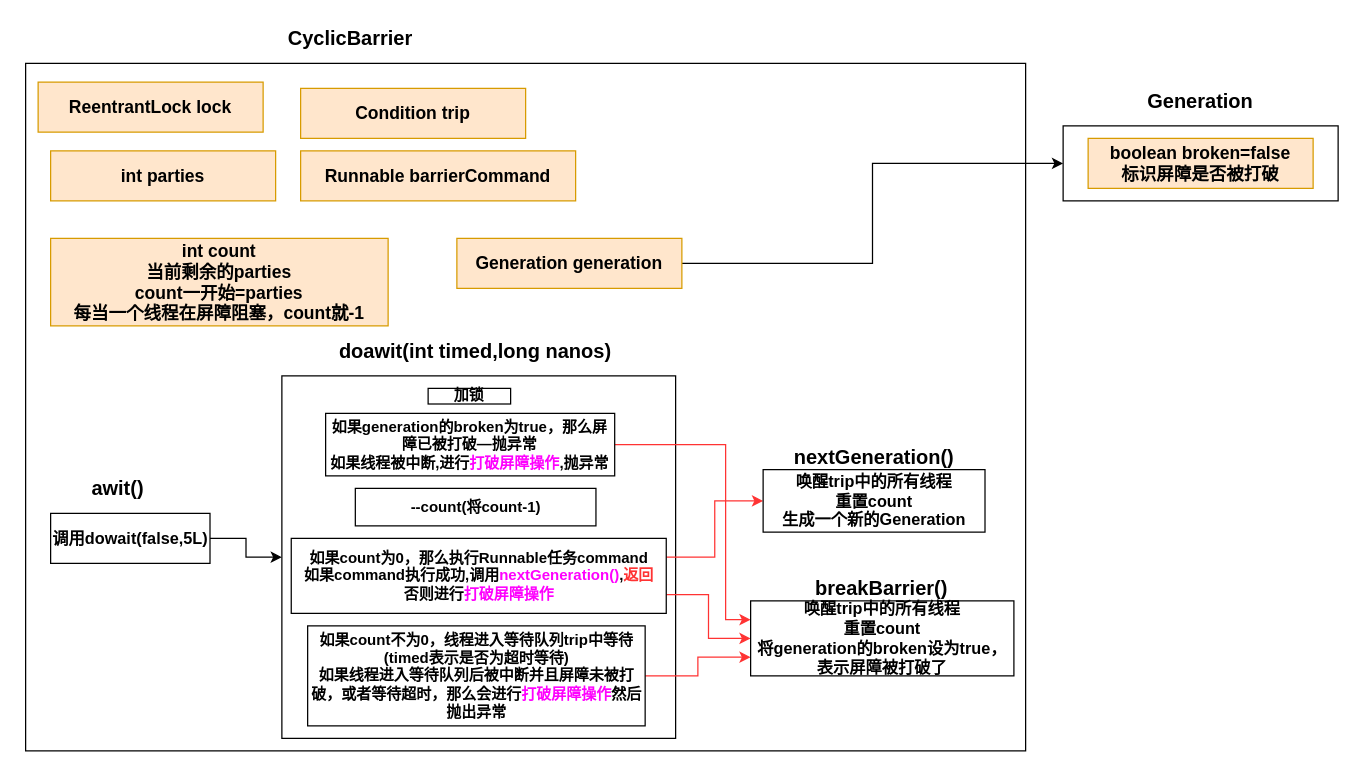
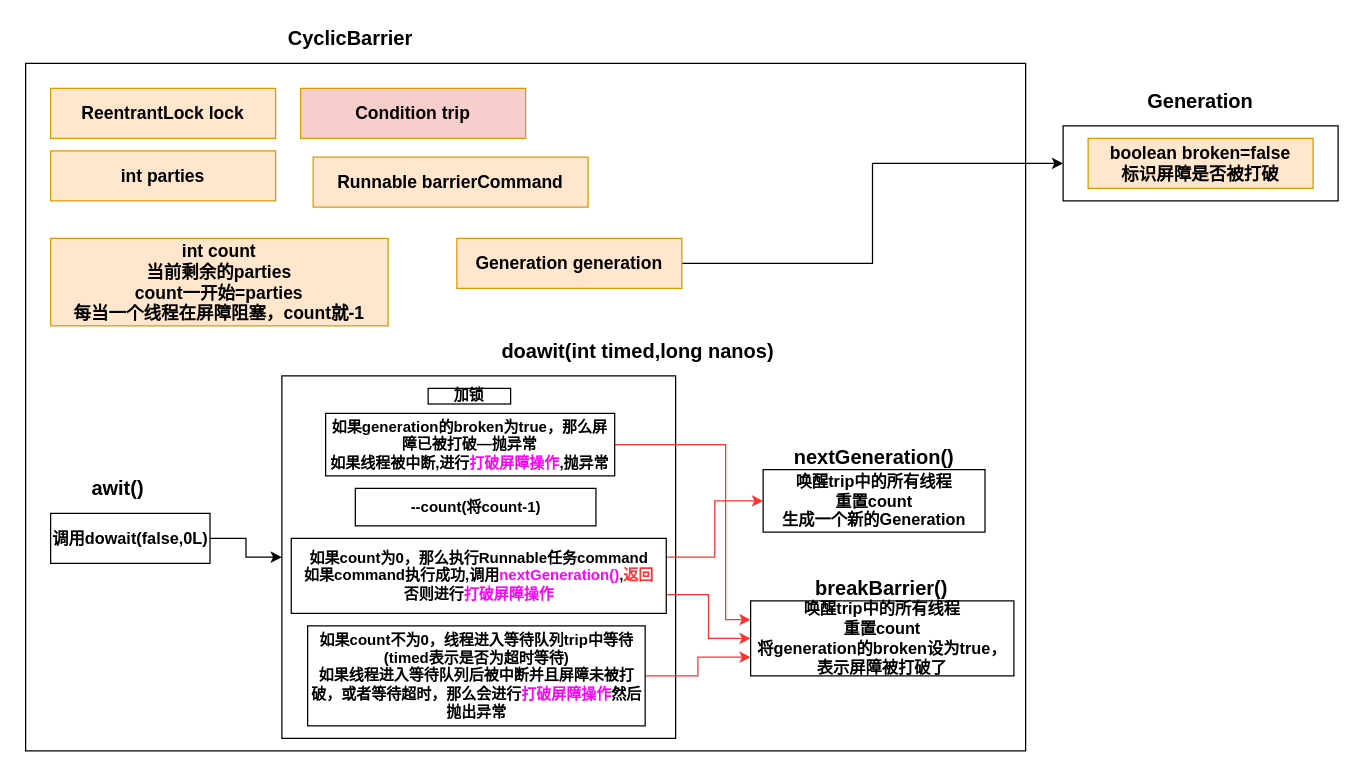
node "ReentrantLock lock": moved (151, 107) -> (163, 113)
node "Condition trip": fillcolor #ffe6cc -> #f8cecc
node "Runnable barrierCommand": moved (438, 176) -> (451, 182)
node "doawit(int timed,long nanos)": moved (476, 351) -> (638, 351)
node "调用dowait(false,5L)": label "调用dowait(false,5L)" -> "调用dowait(false,0L)"
